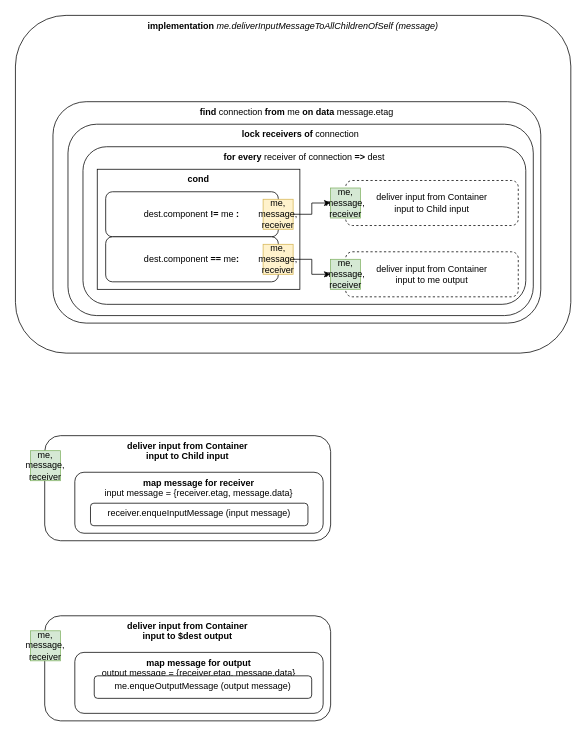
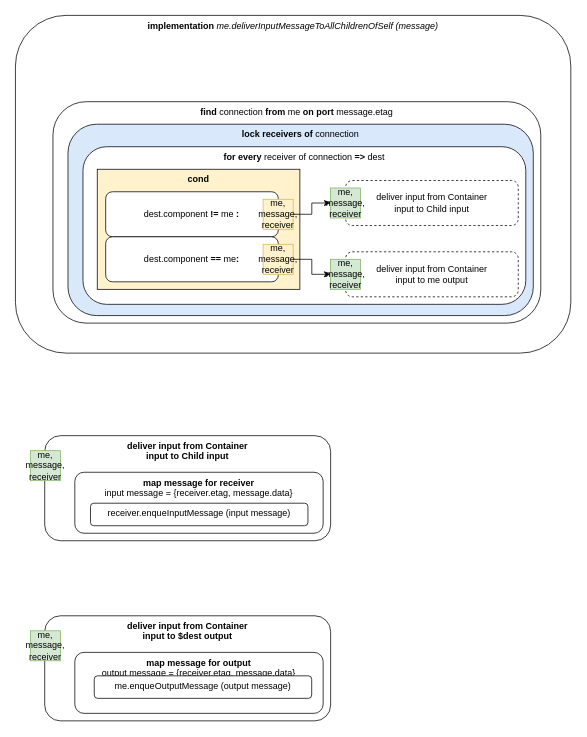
node "find connection from me on data message.etag": label "find connection from me on data message.etag" -> "find connection from me on port message.etag"
node "lock receivers of connection": fillcolor #ffffff -> #dae8fc
node "cond": fillcolor #ffffff -> #fff2cc
